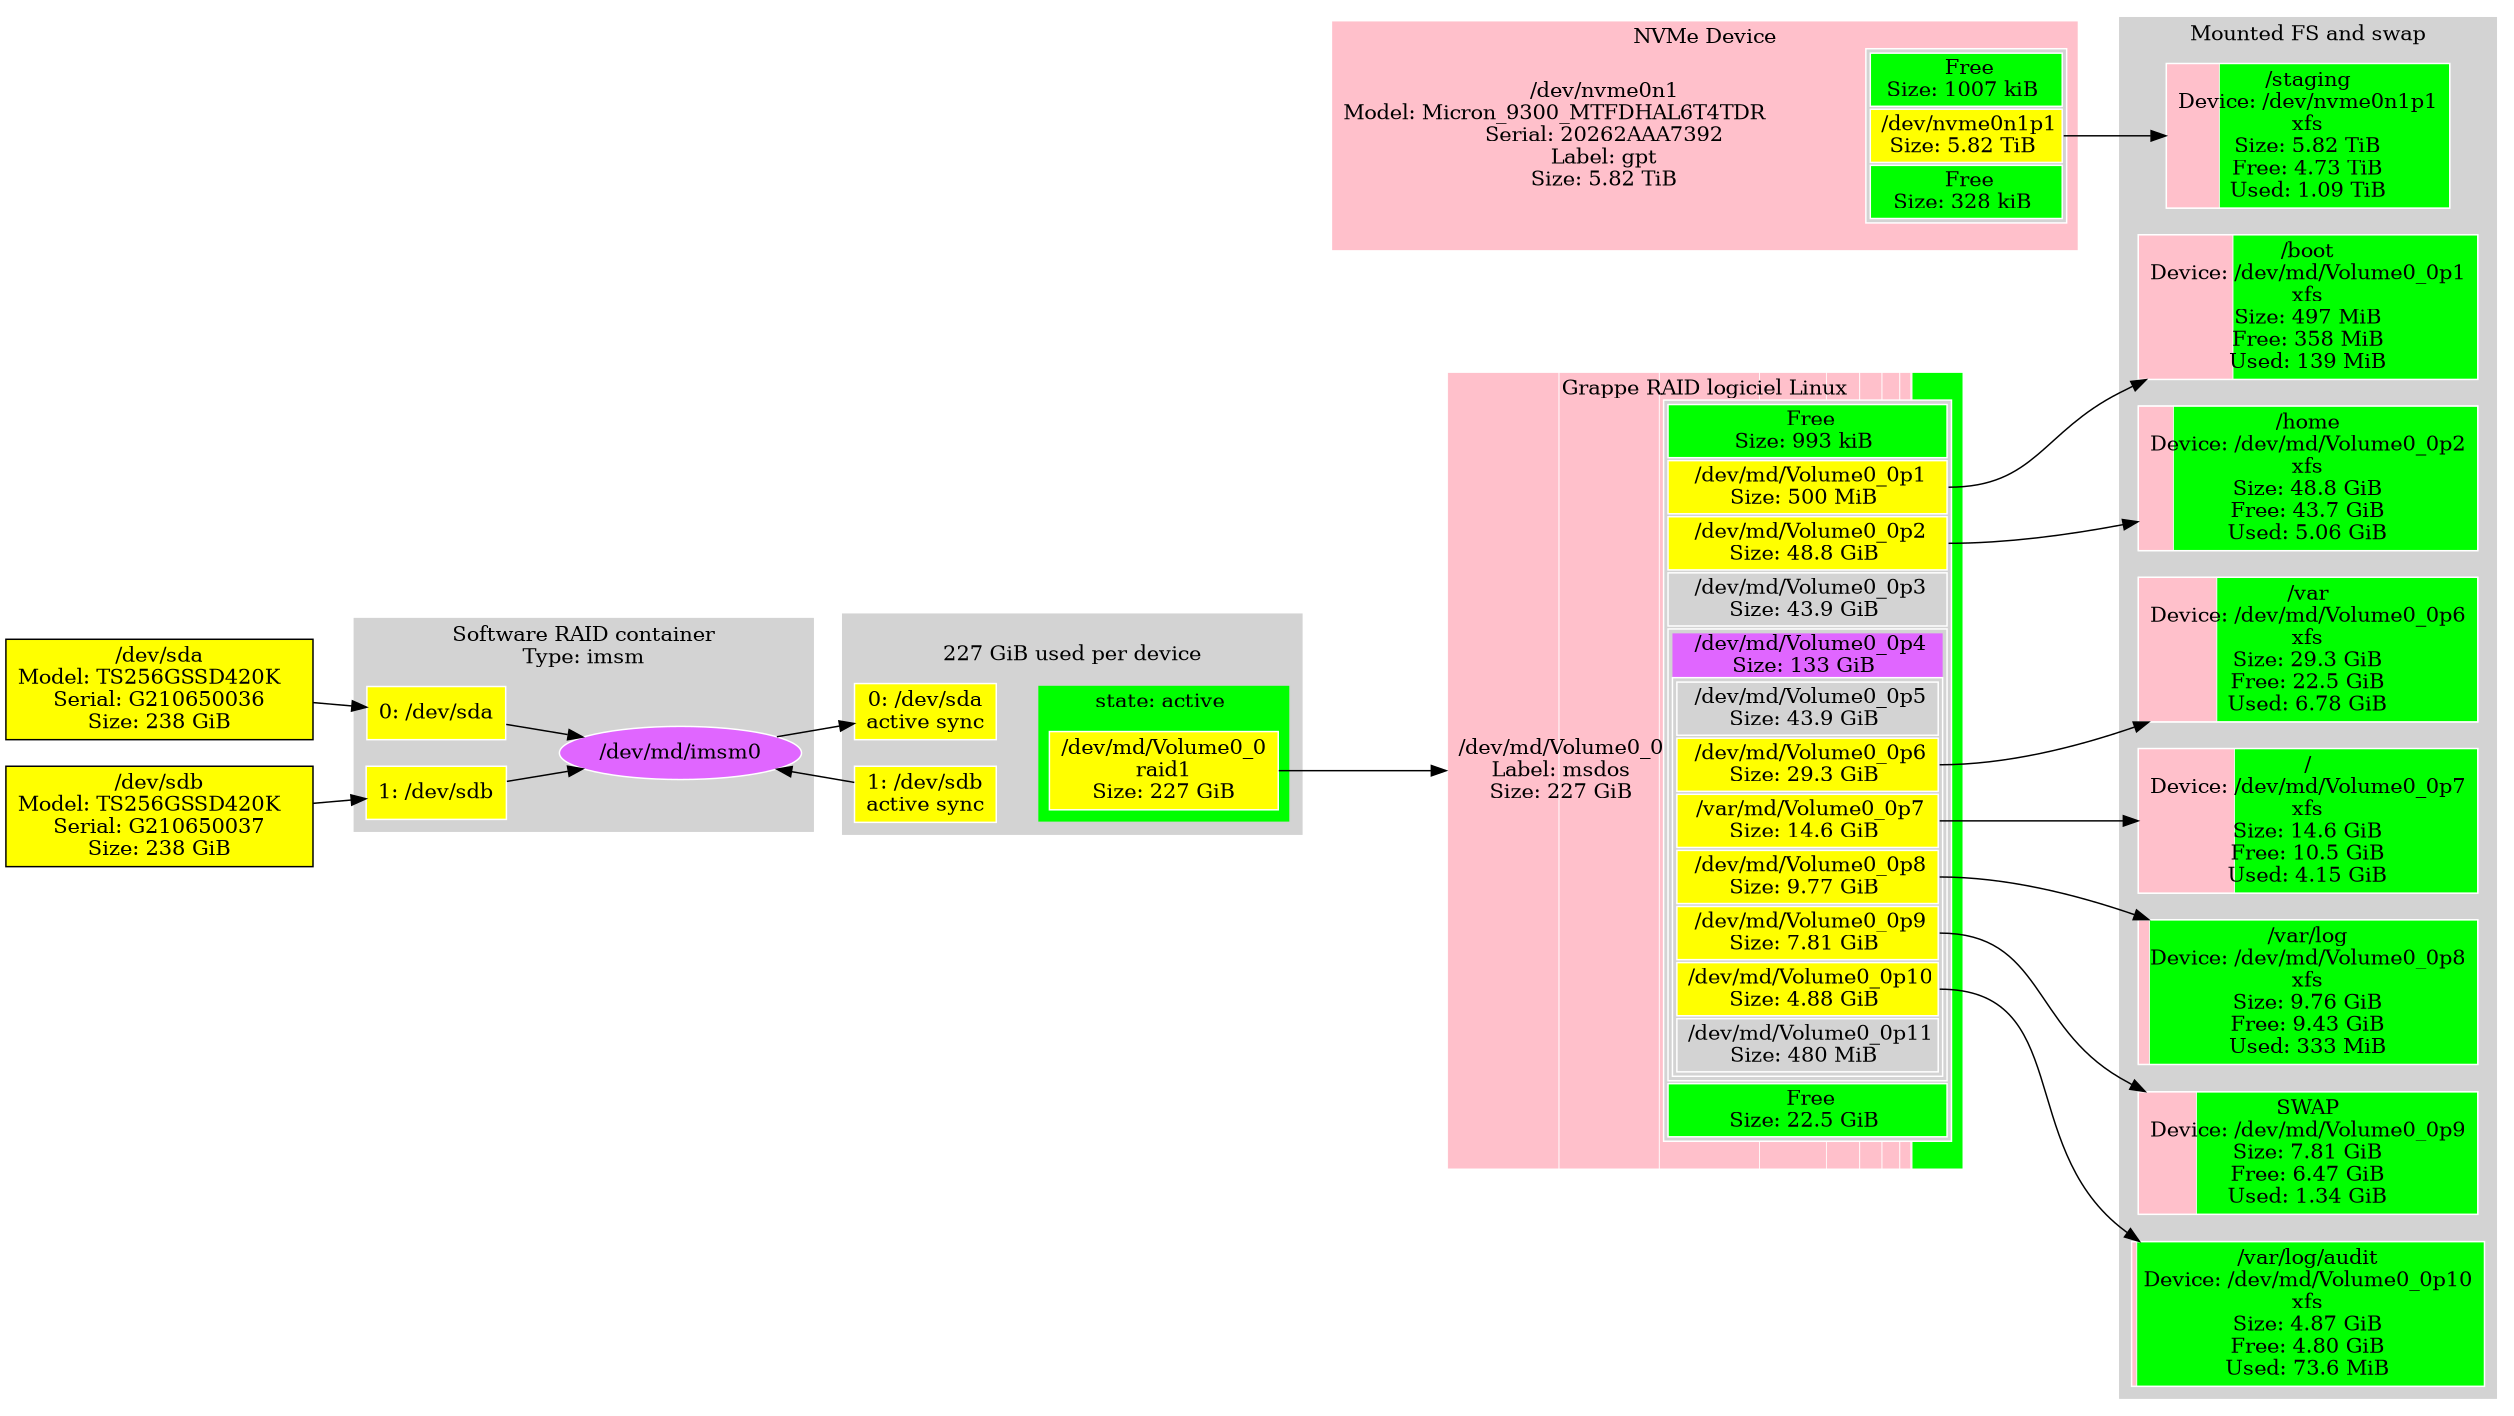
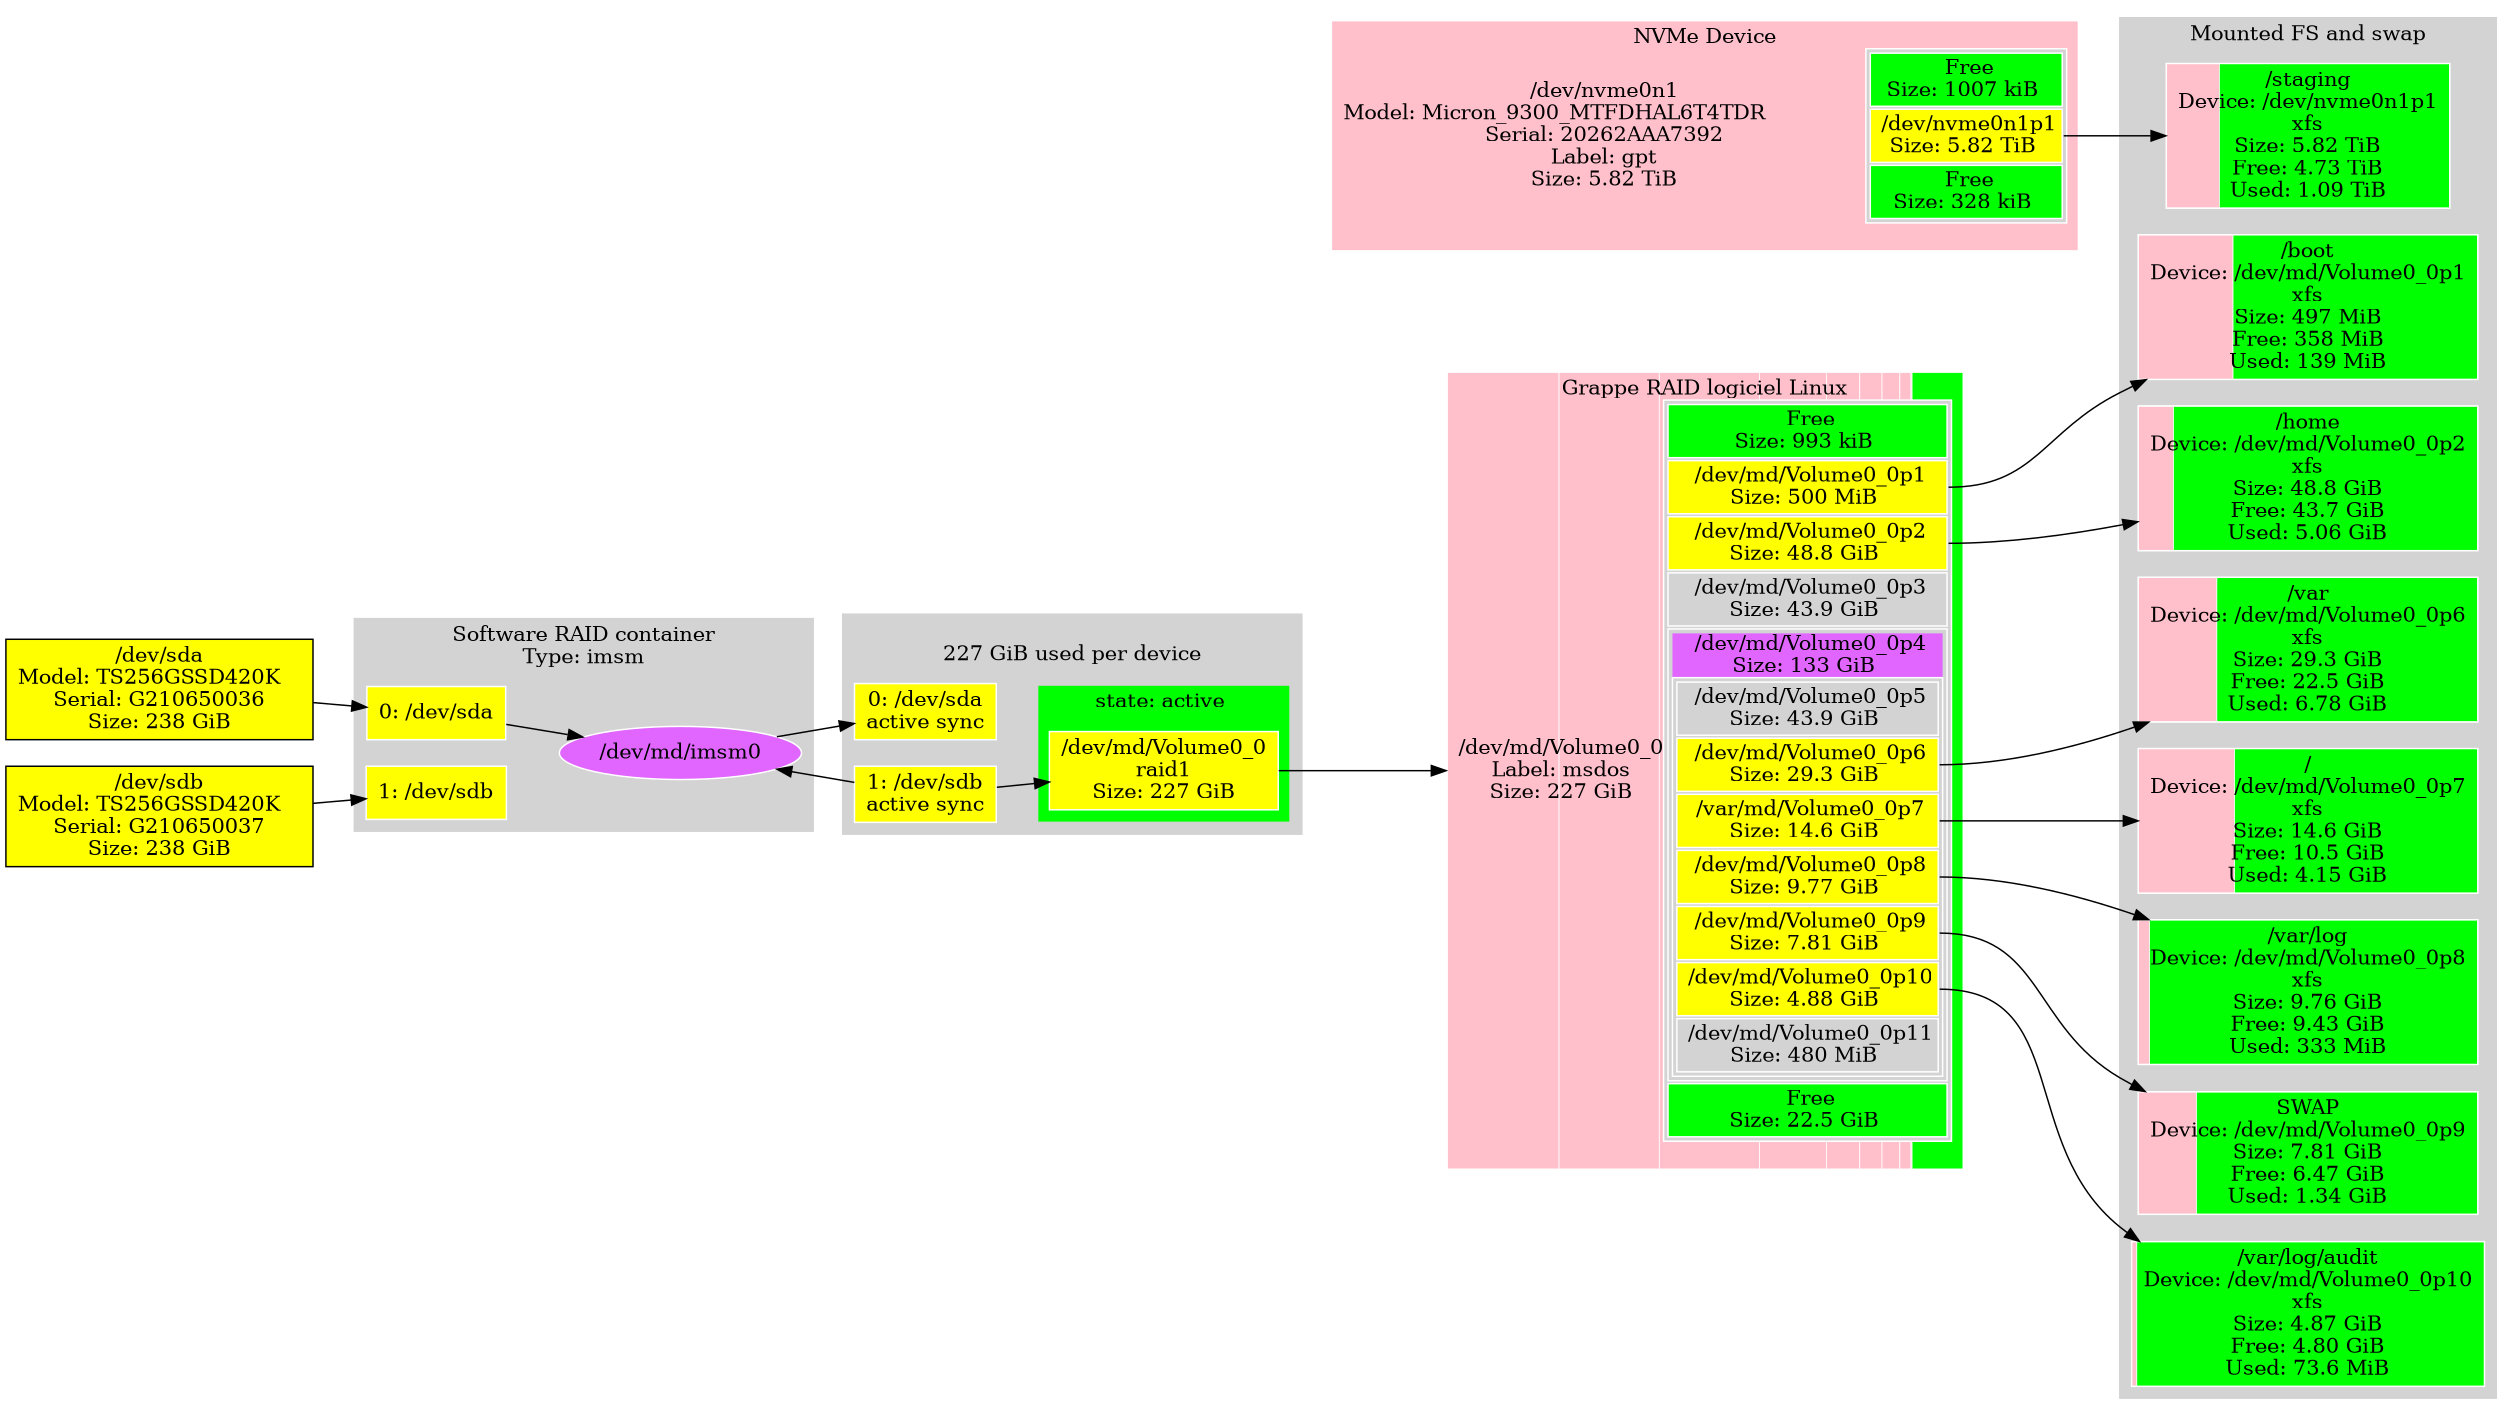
edge "1: /dev/sdb" -> "/dev/md/imsm0": removed
edge "1: /dev/sdb active sync" -> "/dev/md/Volume0_0 raid1 Size: 227 GiB": added
